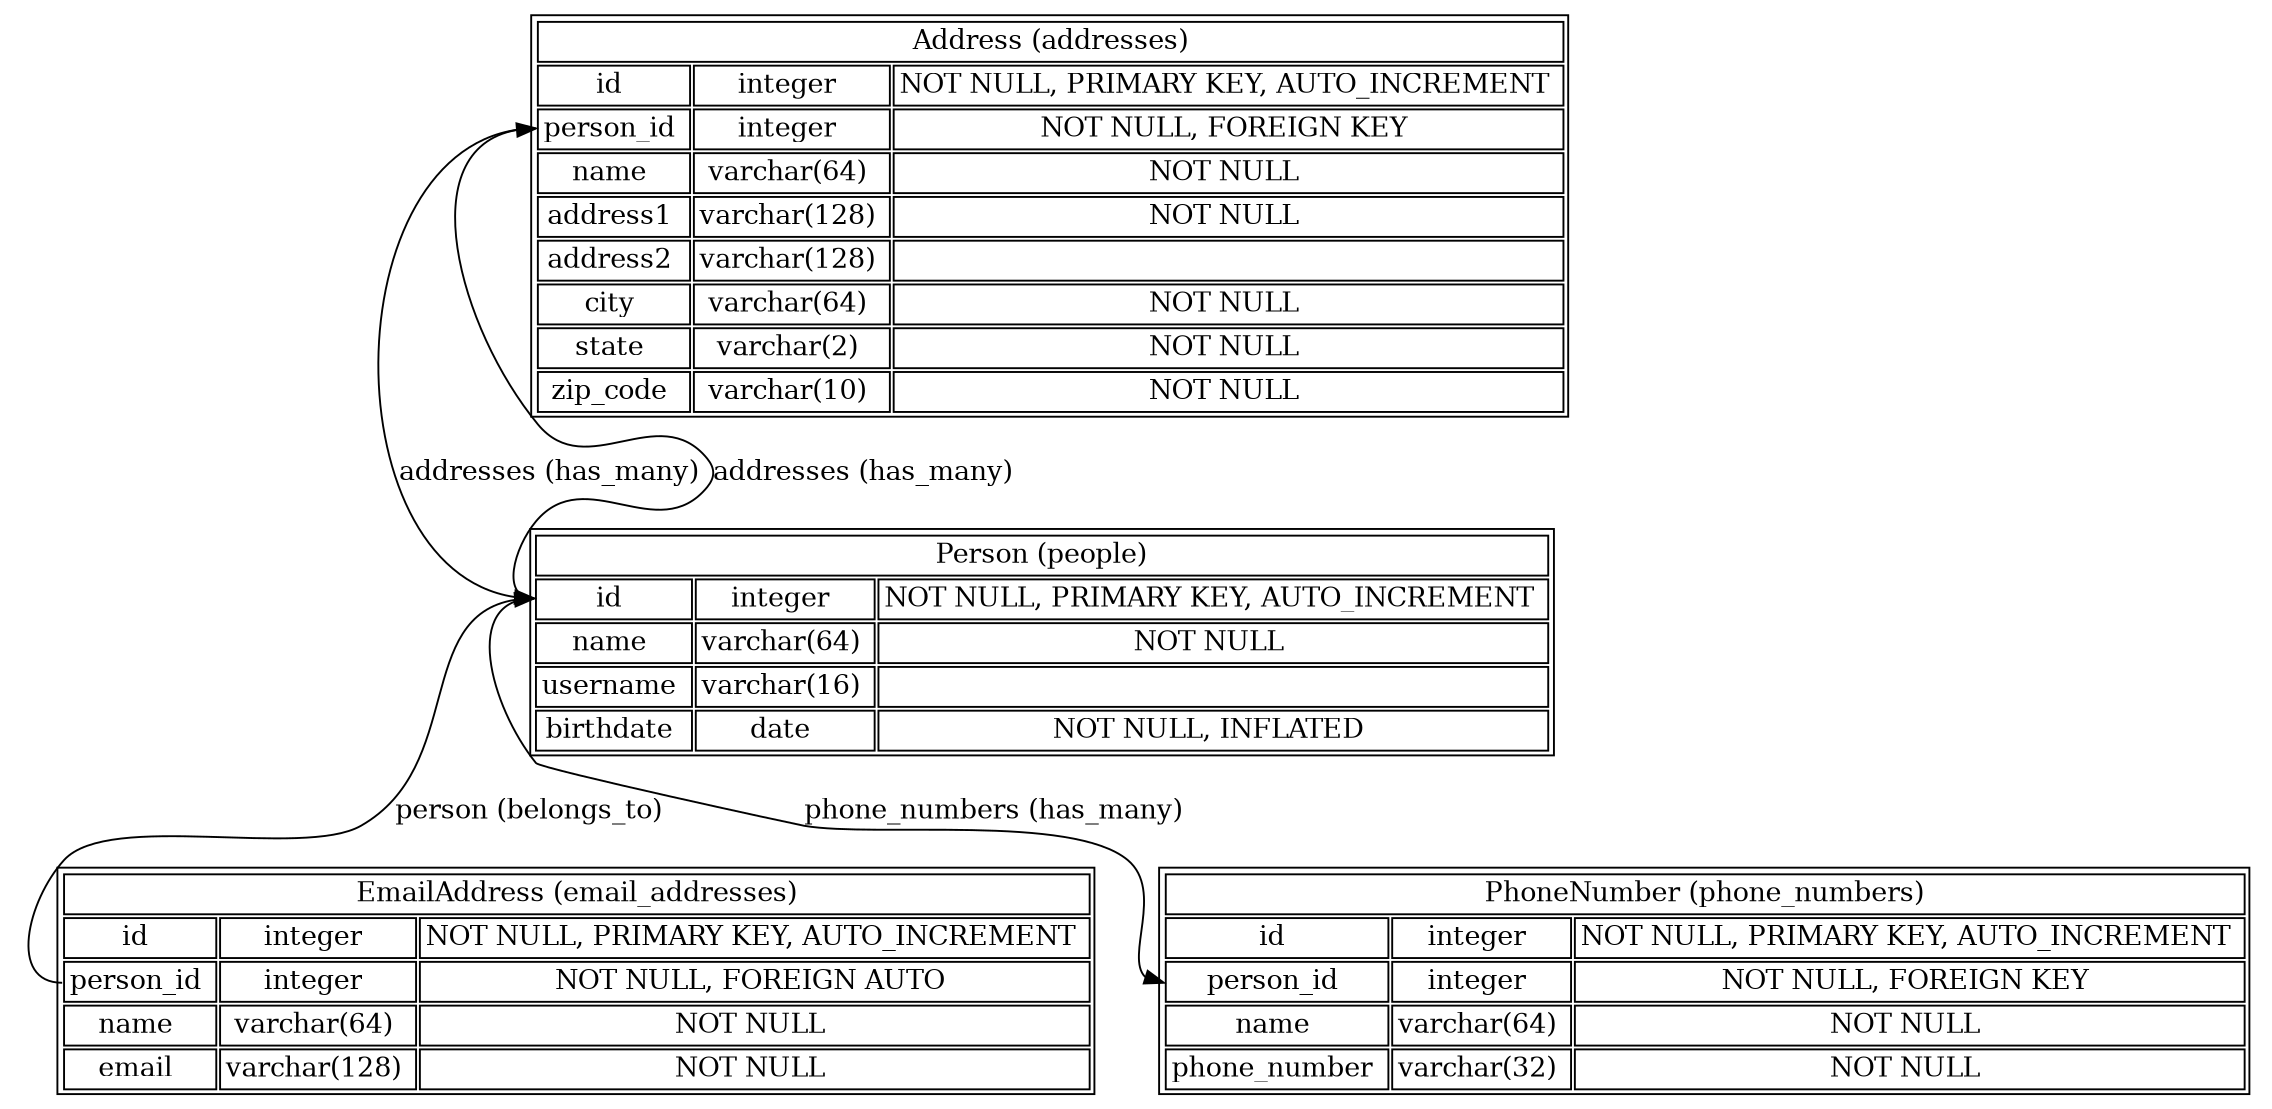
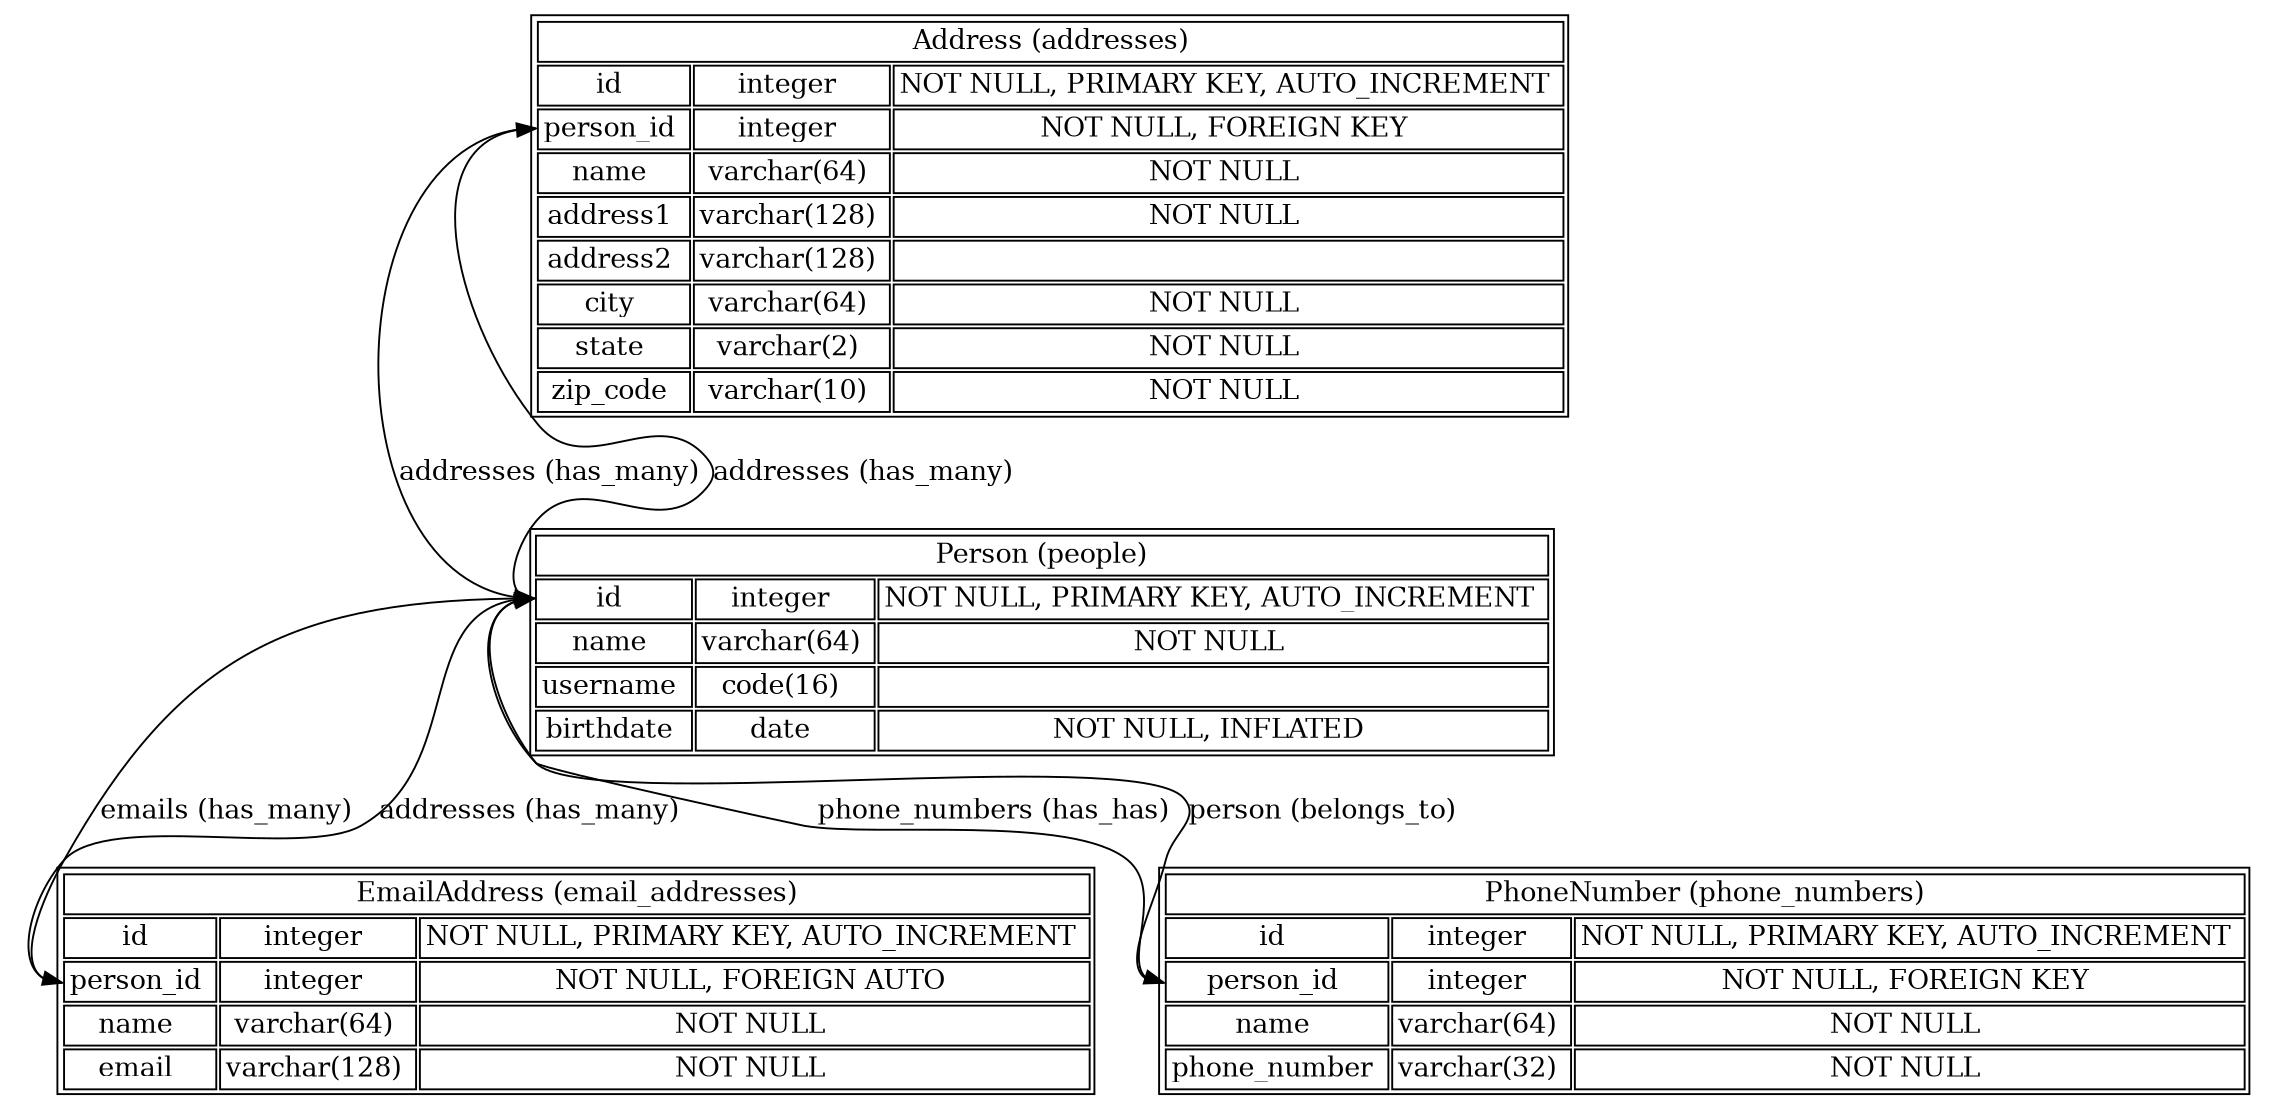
edge "Person (people)" -> "EmailAddress (email_addresses)": added, label "emails (has_many)"
node "Person (people)": text "varchar(16)" -> "code(16)"
edge "PhoneNumber (phone_numbers)" -> "Person (people)": added, label "person (belongs_to)"
edge "EmailAddress (email_addresses)" -> "Person (people)": label "person (belongs_to)" -> "addresses (has_many)"
edge "Person (people)" -> "PhoneNumber (phone_numbers)": label "phone_numbers (has_many)" -> "phone_numbers (has_has)"
